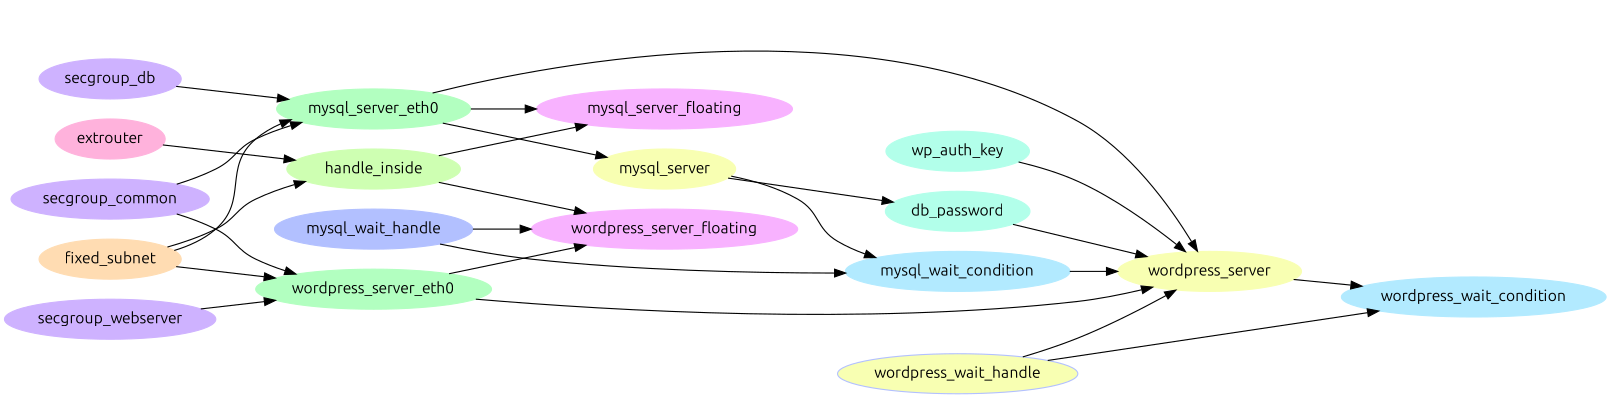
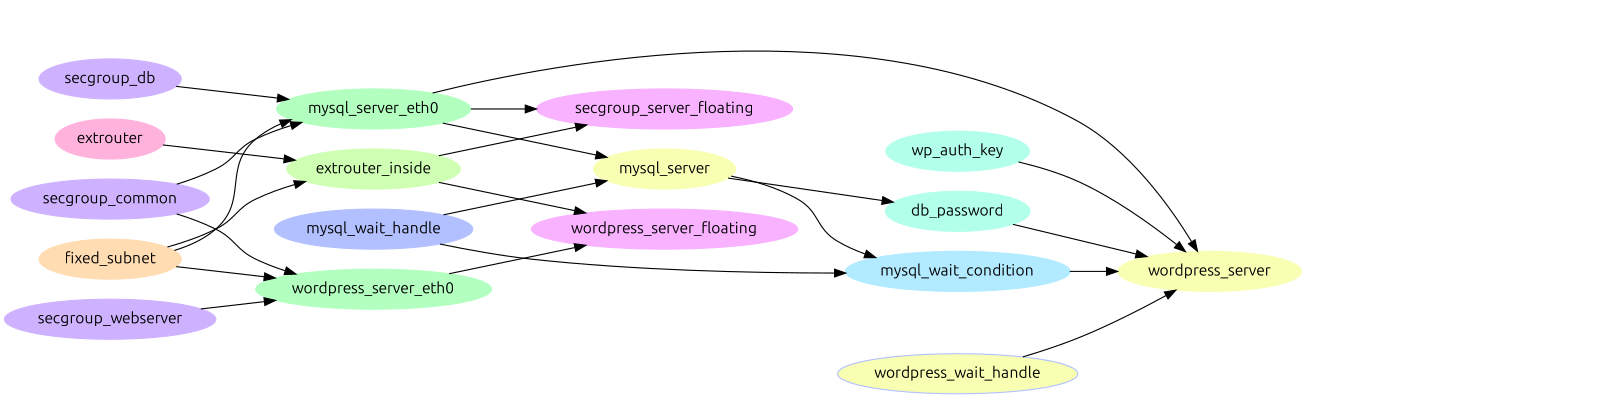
node "mysql_server_floating": label "mysql_server_floating" -> "secgroup_server_floating"
node "handle_inside": label "handle_inside" -> "extrouter_inside"
edge "mysql_wait_handle" -> "wordpress_server_floating": now "mysql_wait_handle" -> "mysql_server"
node "wordpress_wait_condition": removed
edge "wordpress_server_eth0" -> "wordpress_server": removed
